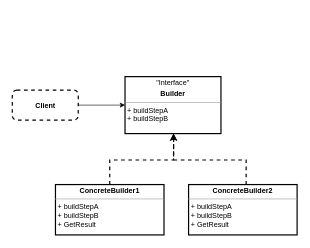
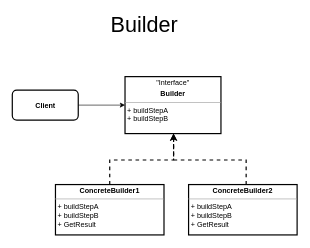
node "Builder": added
node "Client": style dashed -> solid
